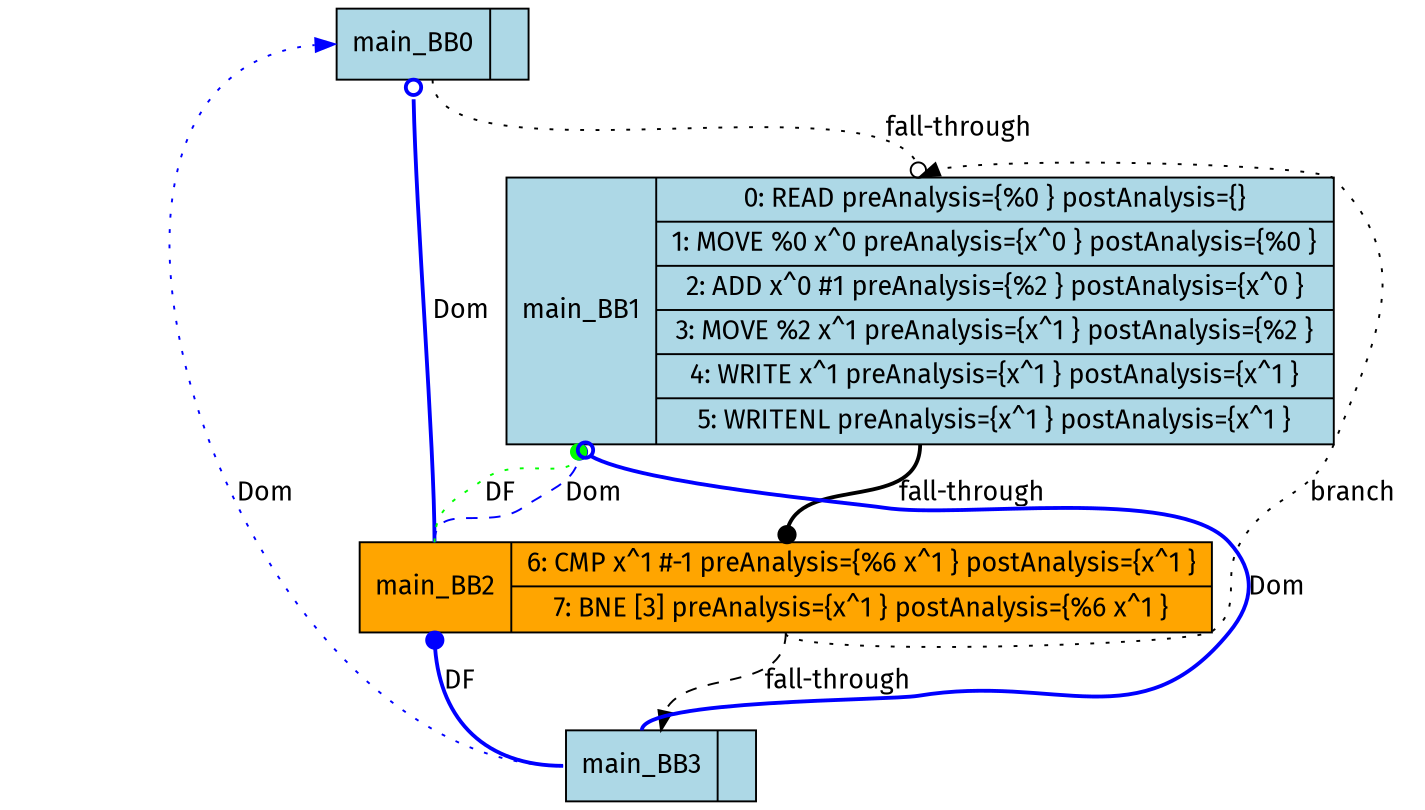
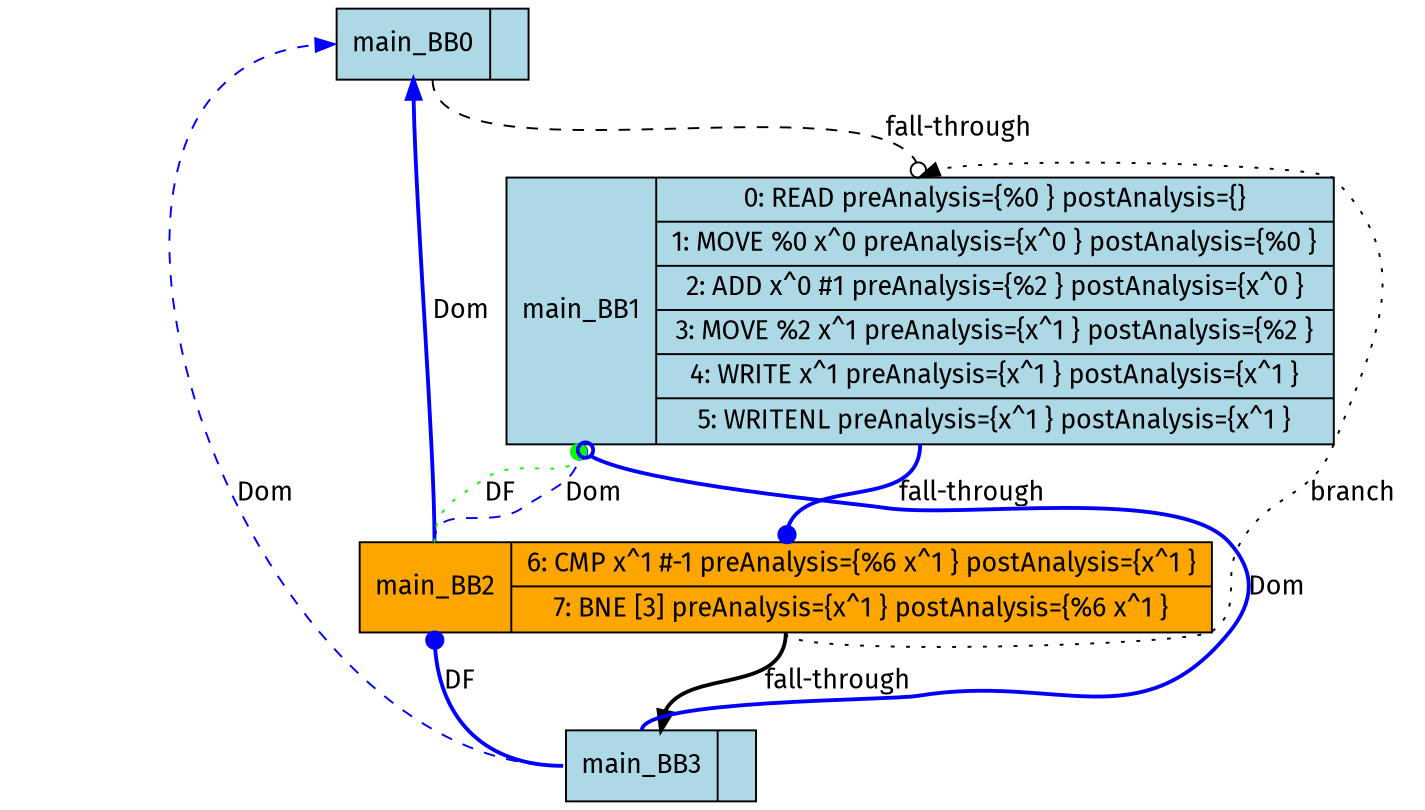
edge "main_BB0" -> "main_BB1": style dotted -> dashed
edge "main_BB2" -> "main_BB0": arrowhead odot -> normal
edge "main_BB3" -> "main_BB0": style dotted -> dashed
edge "main_BB1" -> "main_BB2": color black -> blue
edge "main_BB2" -> "main_BB3": style dashed -> bold
